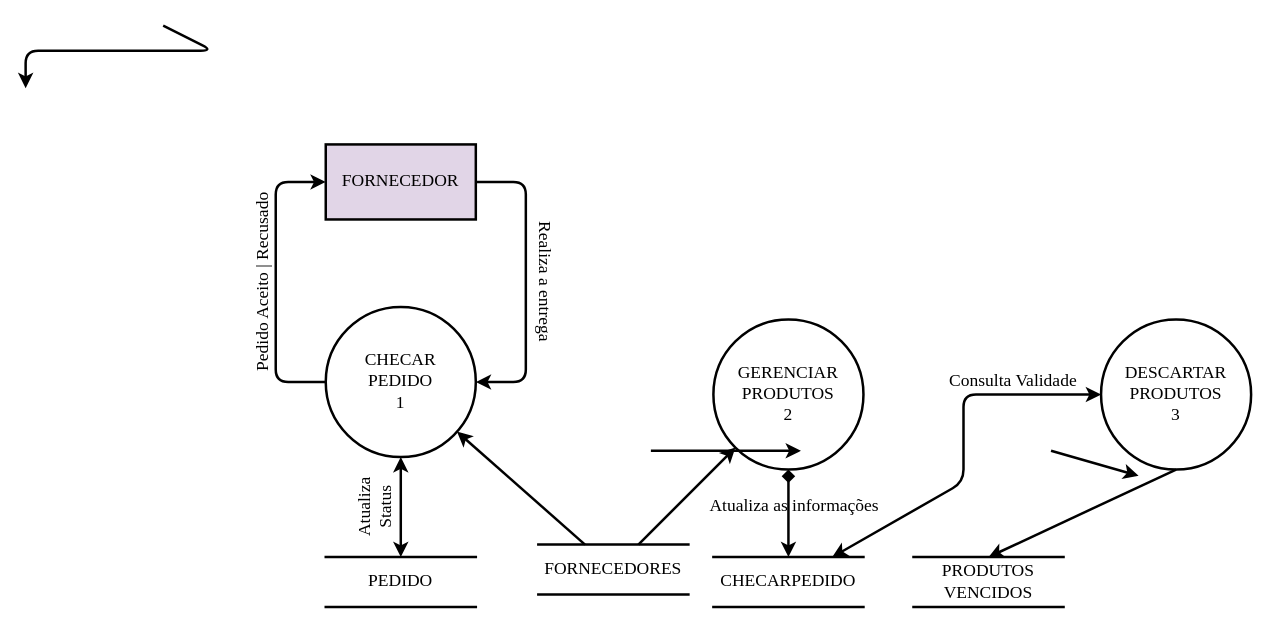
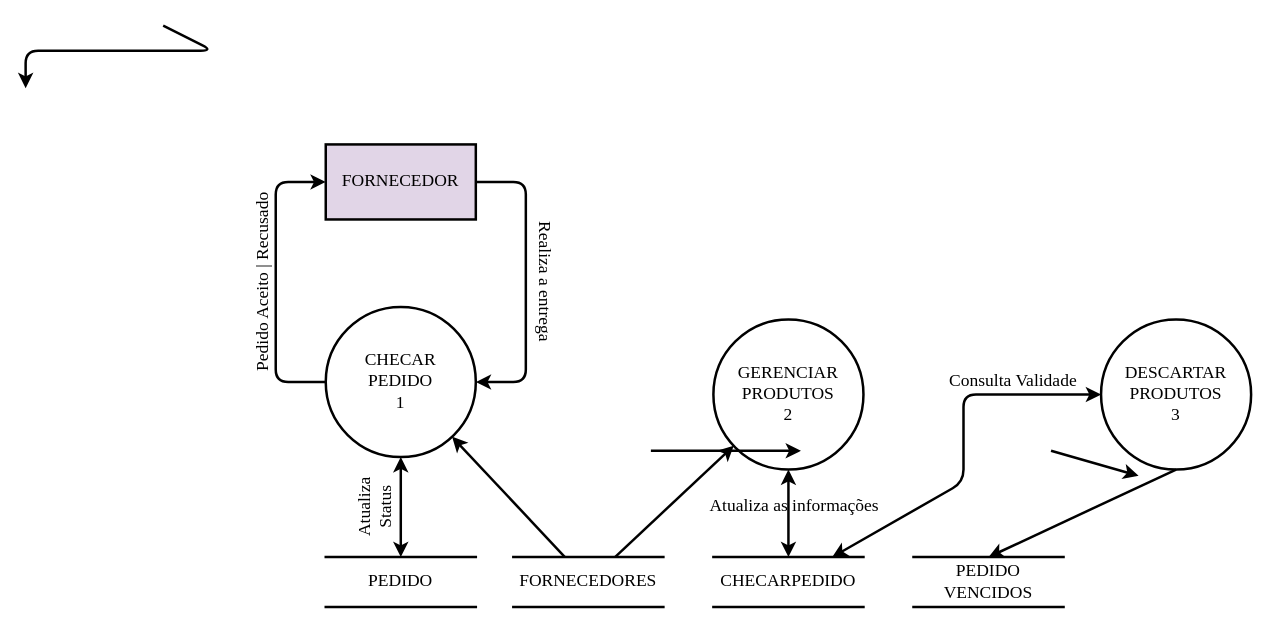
edge "GERENCIARPRODUTOS2" -- "CHECARPEDIDO": arrowhead diamond -> classic
node "FORNECEDORES": moved (613, 569) -> (588, 582)
node "PRODUTOSVENCIDOS": label "PRODUTOSVENCIDOS" -> "PEDIDOVENCIDOS"
